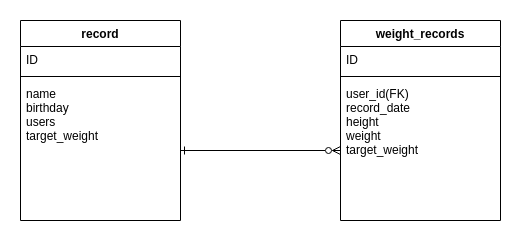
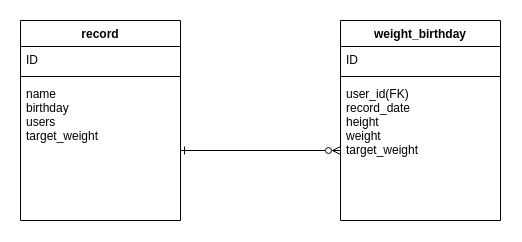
node "weight_records": label "weight_records" -> "weight_birthday"
